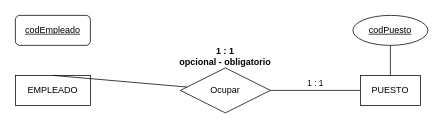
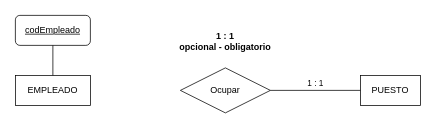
node "codPuesto": removed
node "1 : 1 opcional - obligatorio": moved (225, 57) -> (225, 42)
edge "codPuesto" -- "PUESTO": removed
edge "EMPLEADO" -- "Ocupar": now "EMPLEADO" -- "codEmpleado"
